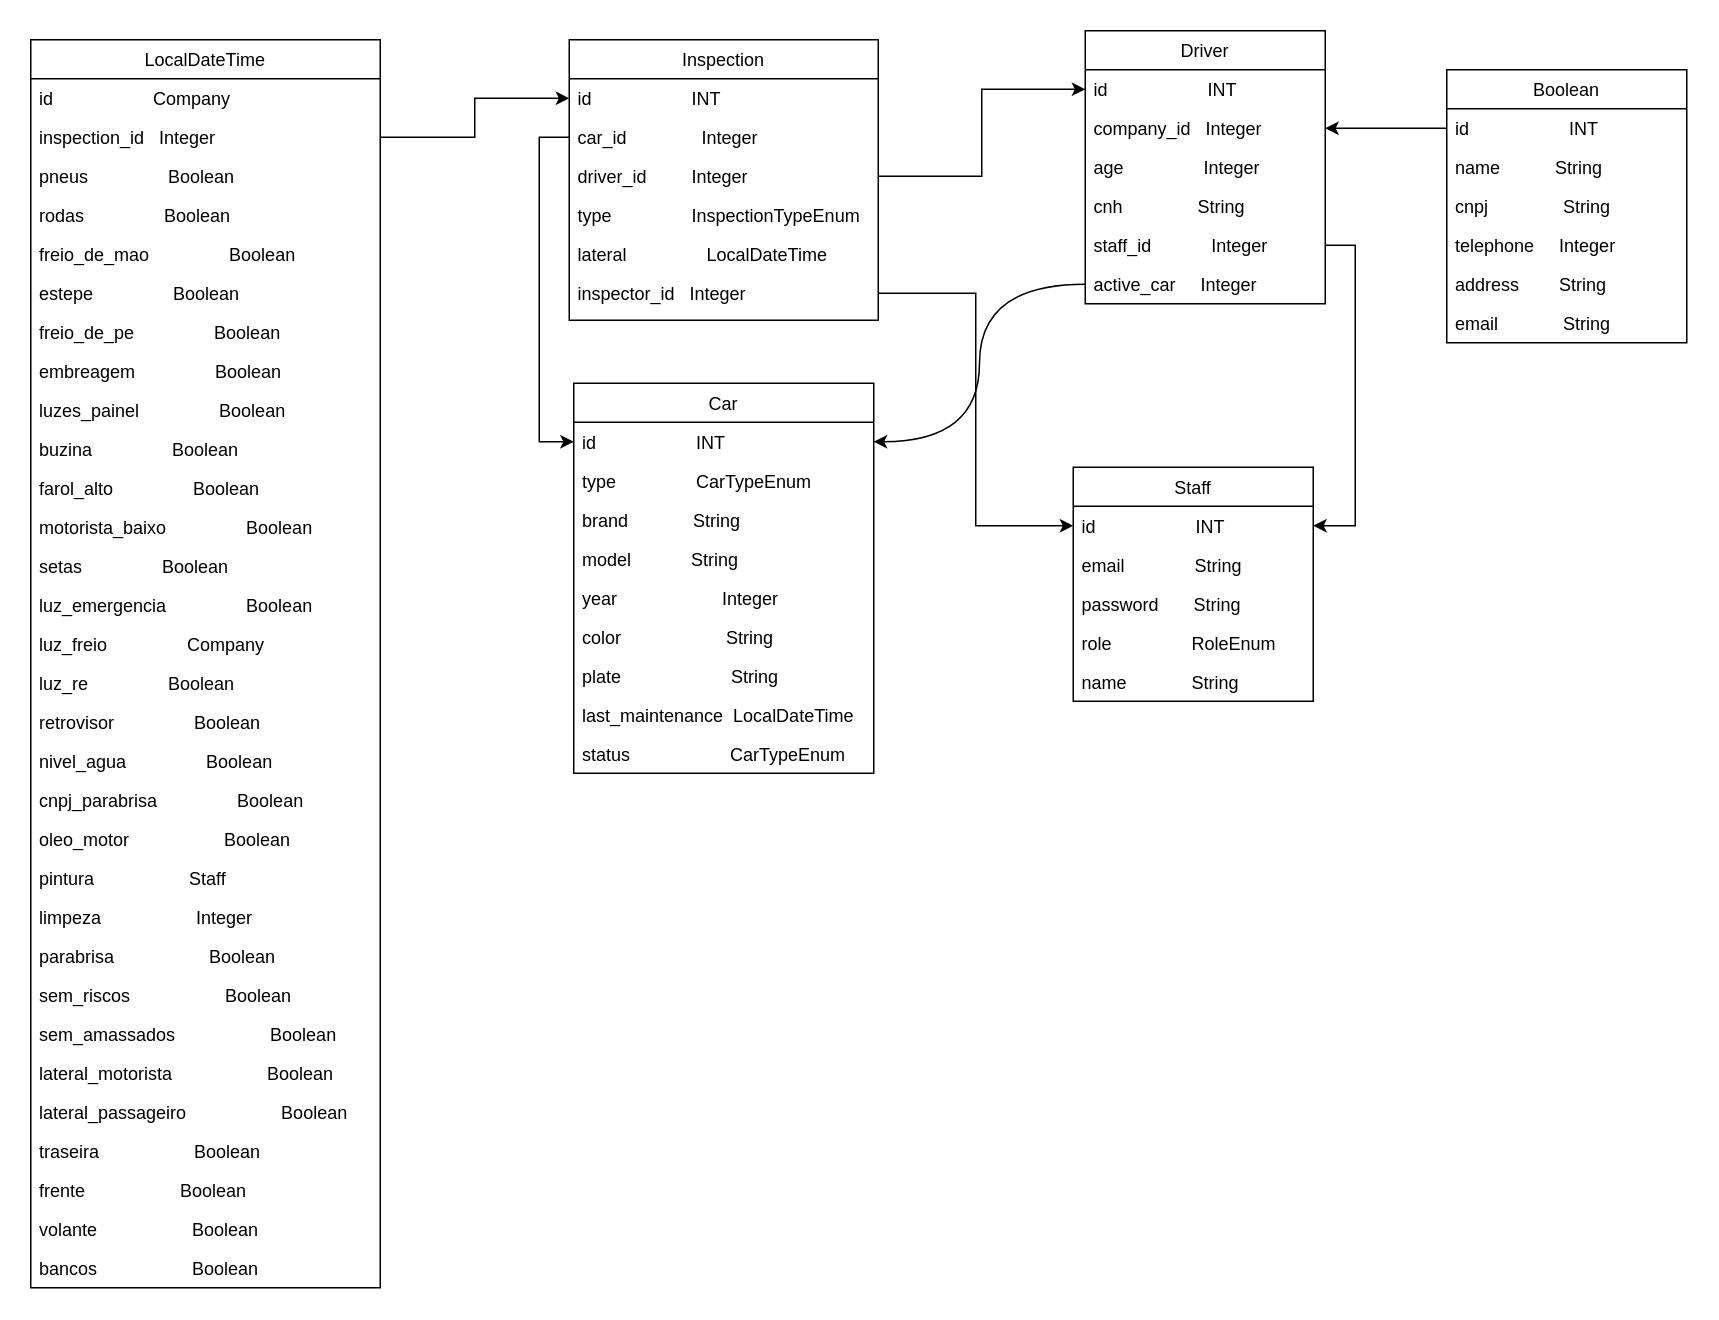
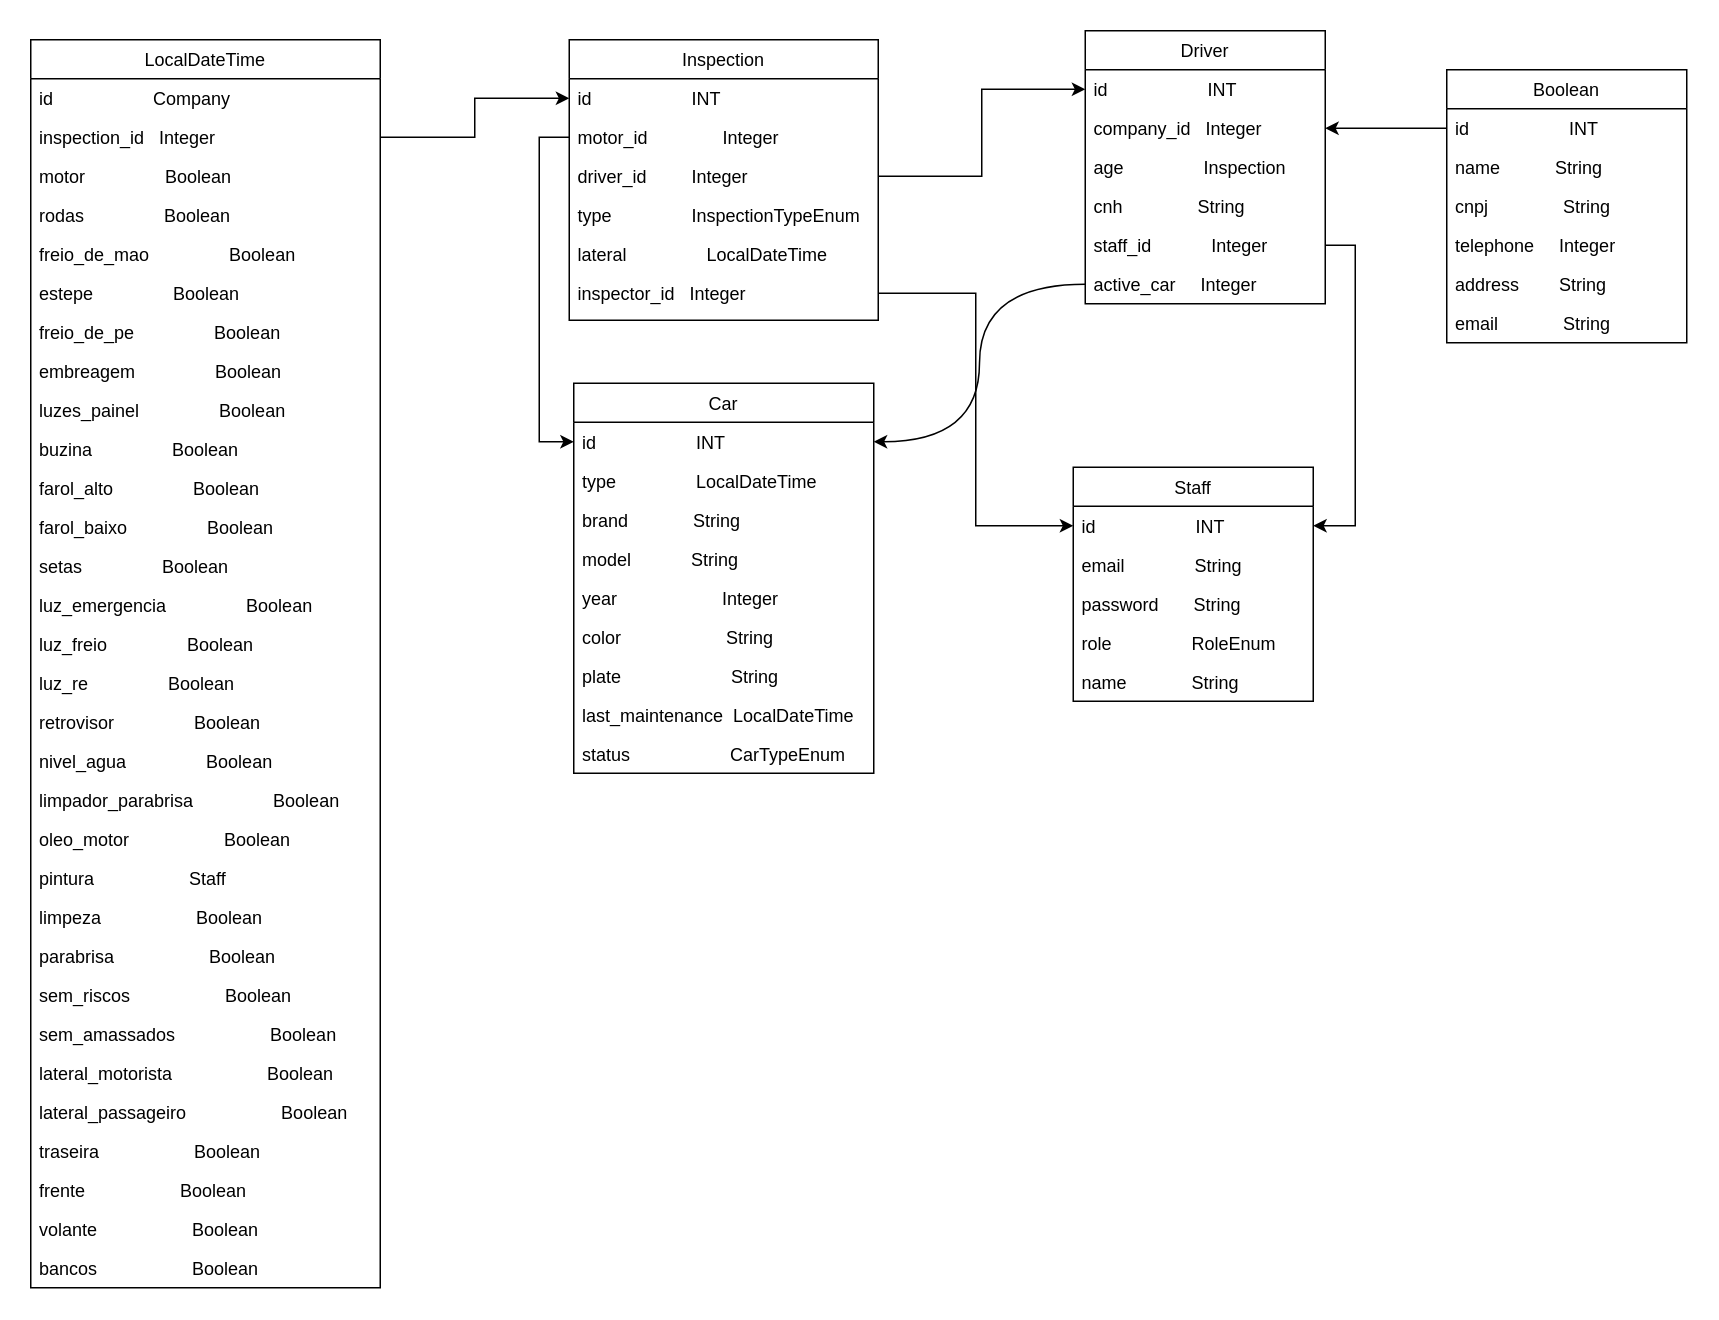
node "car_id Integer": label "car_id Integer" -> "motor_id Integer"
node "age Integer": label "age Integer" -> "age Inspection"
node "pneus Boolean": label "pneus Boolean" -> "motor Boolean"
node "type CarTypeEnum": label "type CarTypeEnum" -> "type LocalDateTime"
node "motorista_baixo Boolean": label "motorista_baixo Boolean" -> "farol_baixo Boolean"
node "luz_freio Company": label "luz_freio Company" -> "luz_freio Boolean"
node "cnpj_parabrisa Boolean": label "cnpj_parabrisa Boolean" -> "limpador_parabrisa Boolean"
node "limpeza Integer": label "limpeza Integer" -> "limpeza Boolean"
